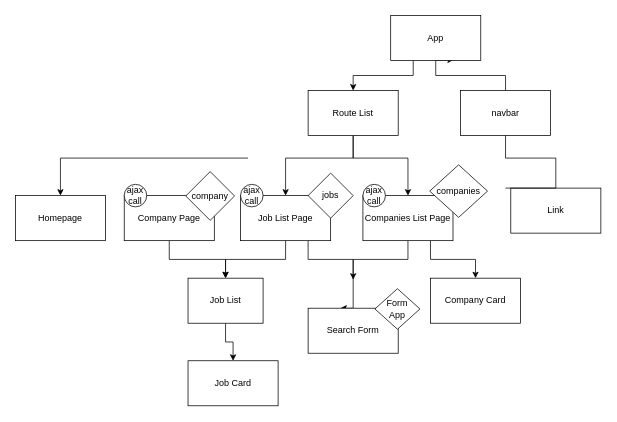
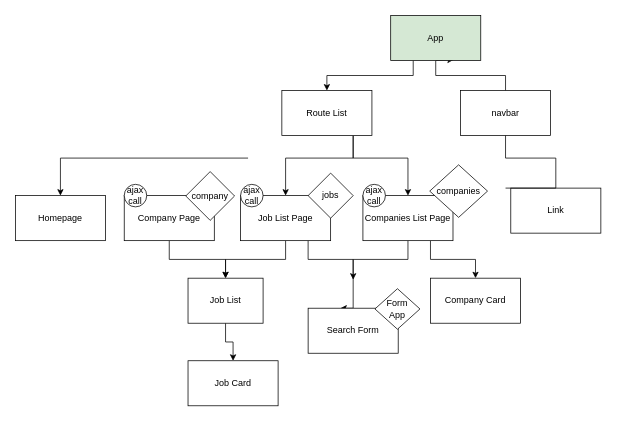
node "App": fillcolor #ffffff -> #d5e8d4
node "Route List": moved (353, 113) -> (327, 113)
